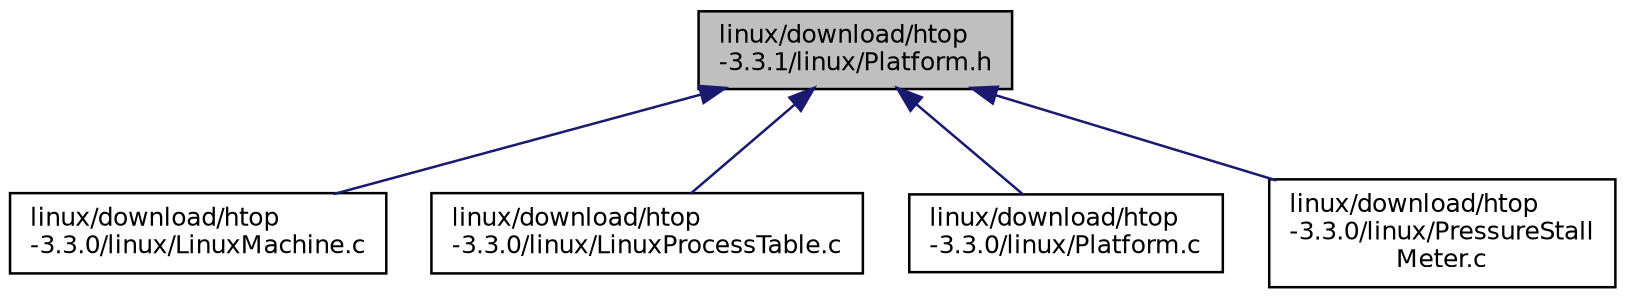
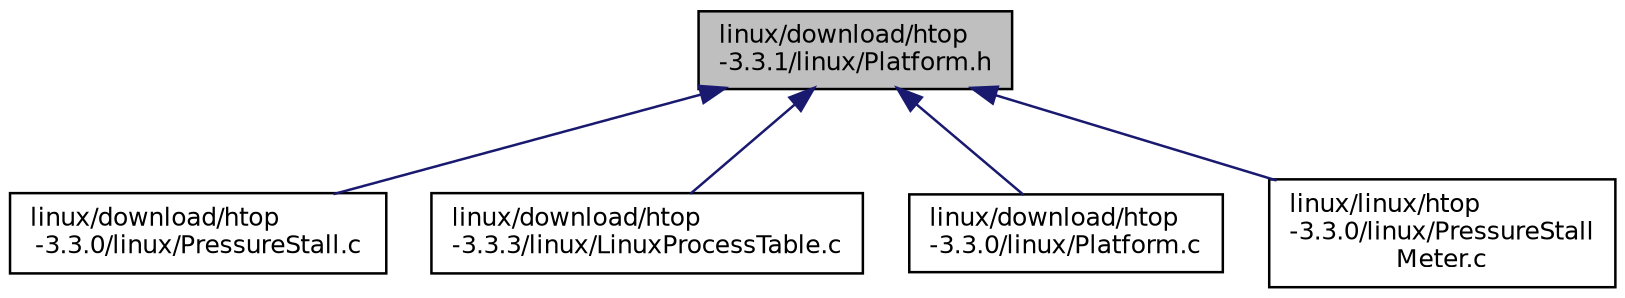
node "linux/download/htop -3.3.0/linux/LinuxMachine.c": label "linux/download/htop -3.3.0/linux/LinuxMachine.c" -> "linux/download/htop -3.3.0/linux/PressureStall.c"
node "linux/download/htop -3.3.0/linux/LinuxProcessTable.c": label "linux/download/htop -3.3.0/linux/LinuxProcessTable.c" -> "linux/download/htop -3.3.3/linux/LinuxProcessTable.c"
node "linux/download/htop -3.3.0/linux/PressureStall Meter.c": label "linux/download/htop -3.3.0/linux/PressureStall Meter.c" -> "linux/linux/htop -3.3.0/linux/PressureStall Meter.c"
